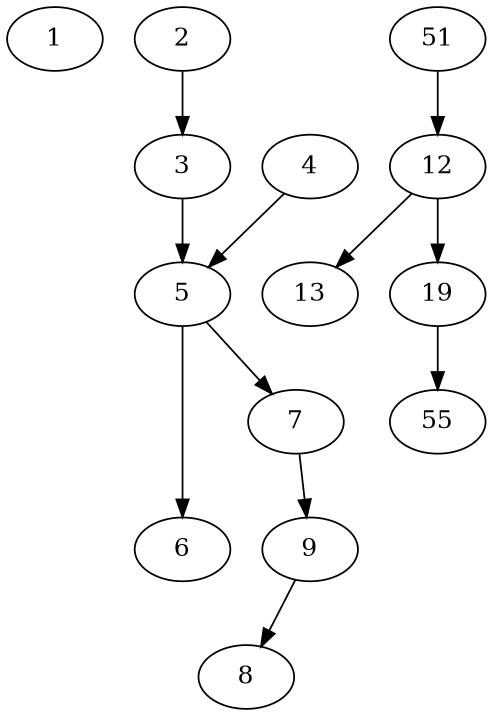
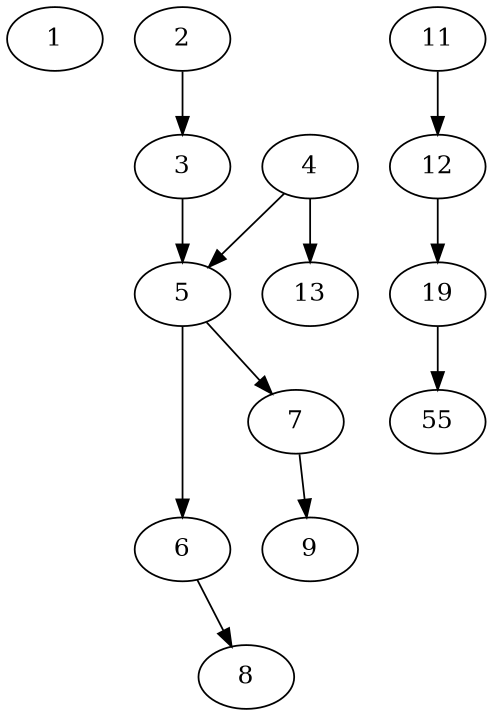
node "51": label "51" -> "11"
edge "12" -> "13": now "4" -> "13"
edge "9" -> "8": now "6" -> "8"
